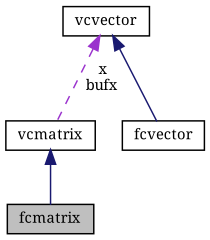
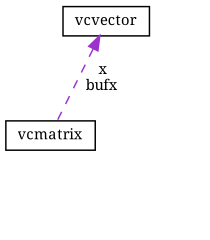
node "fcvector": removed
node "fcmatrix": removed
